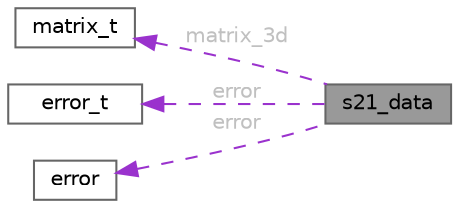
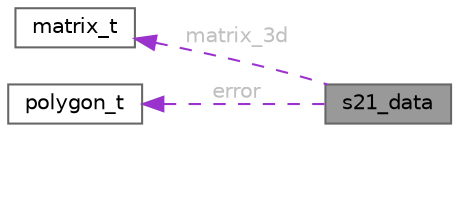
node "error_t": label "error_t" -> "polygon_t"
node "error": removed
